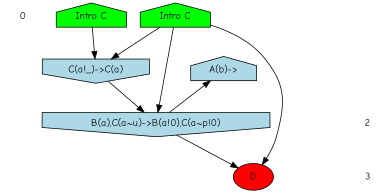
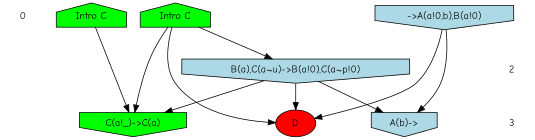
node "->A(a!0,b),B(a!0)": added
node "C(a!_)->C(a)": fillcolor lightblue -> green
node "A(b)->": shape house -> invhouse
edge "C(a!_)->C(a)" -> "B(a),C(a~u)->B(a!0),C(a~p!0)": reversed
